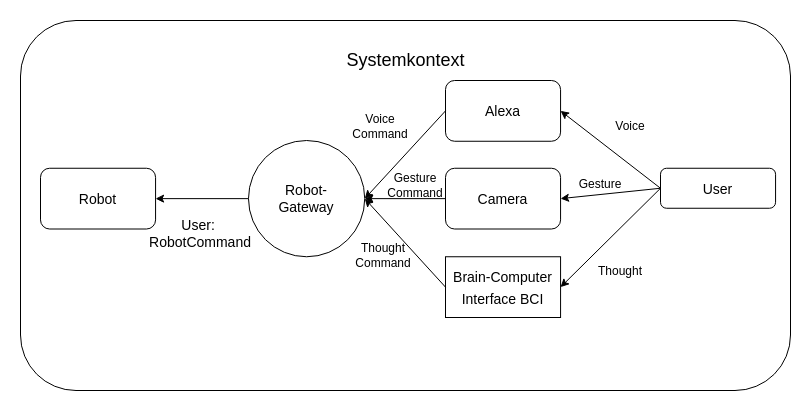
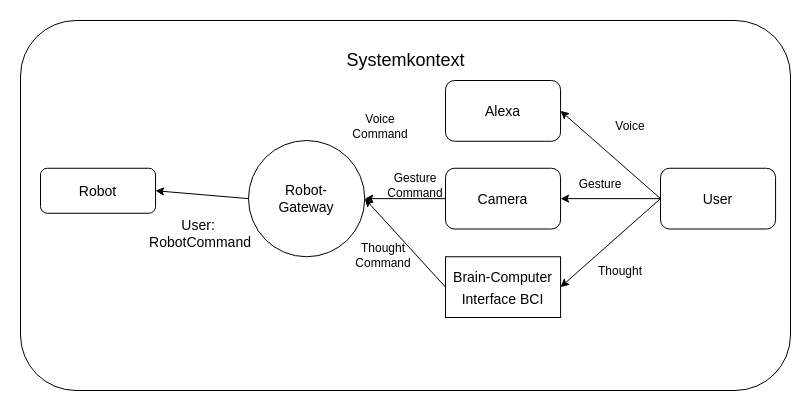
edge "Alexa" -> "Robot- Gateway": removed
node "User": size 115x40 -> 115x61
node "Robot": size 115x61 -> 115x45
